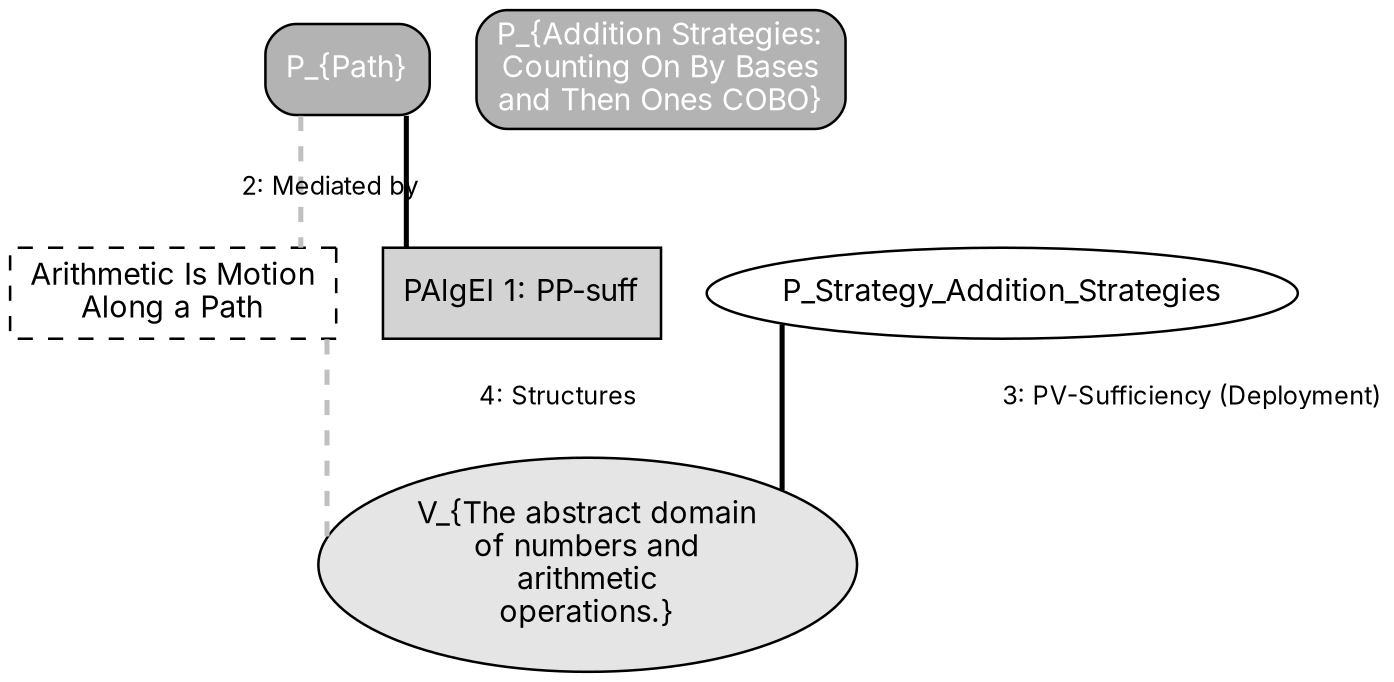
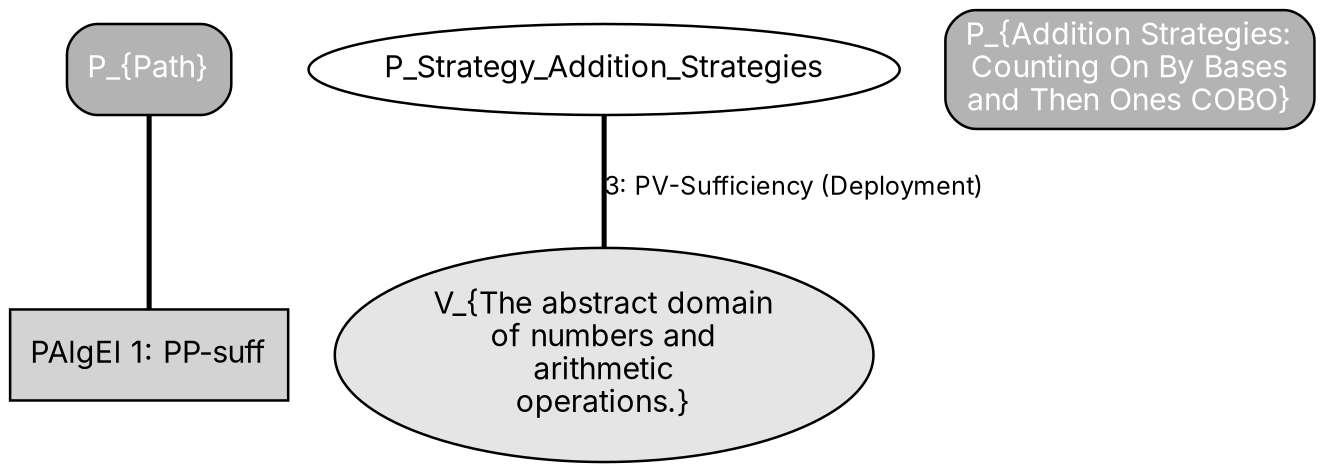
node "Arithmetic Is Motion Along a Path": removed
